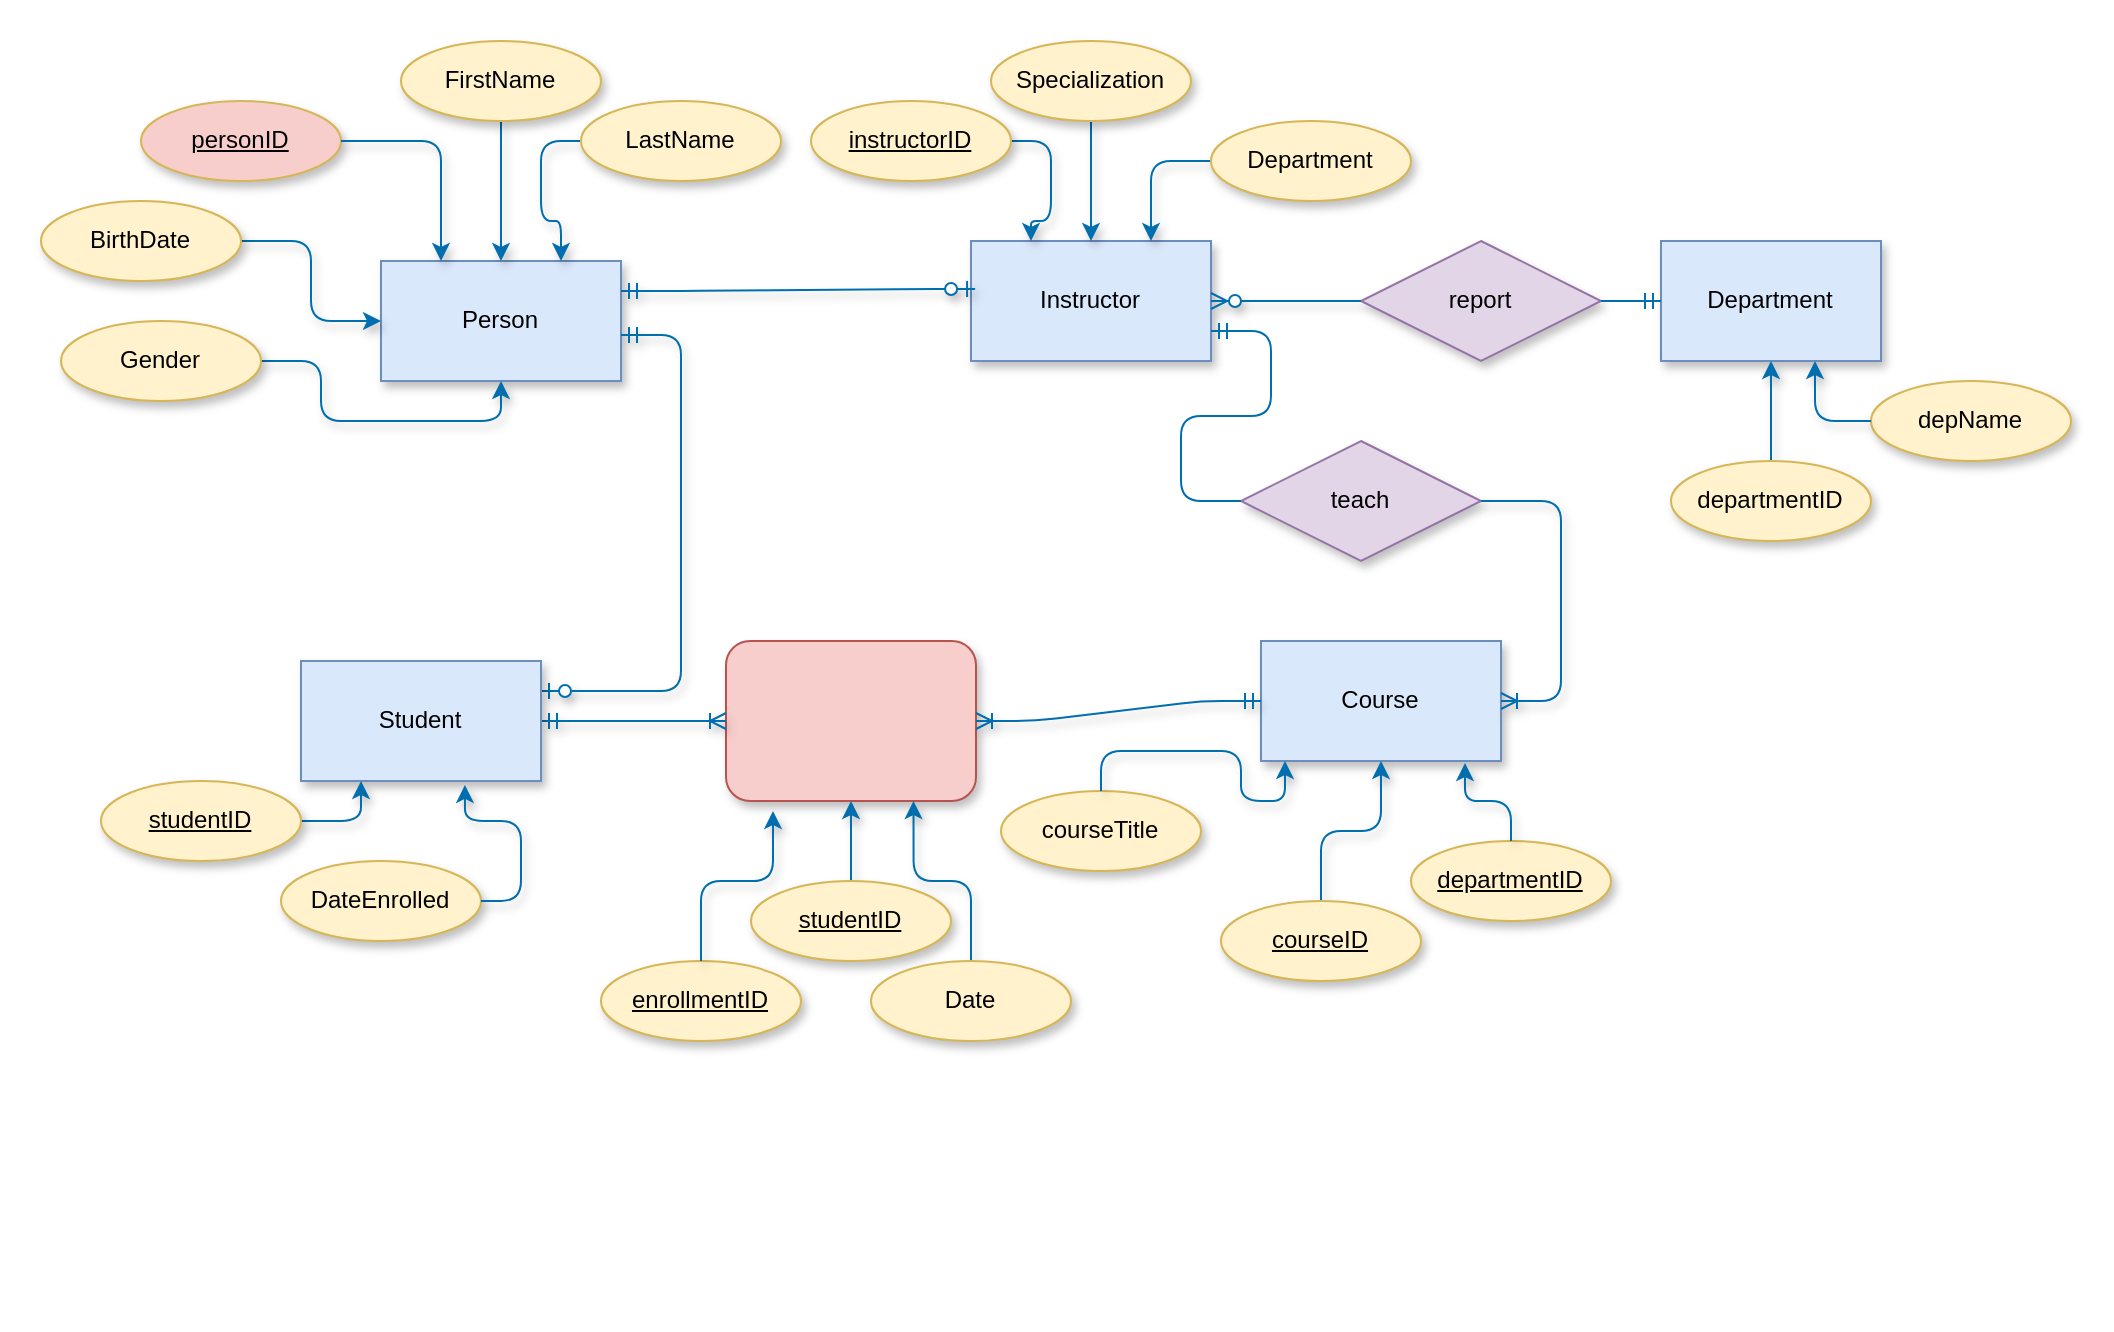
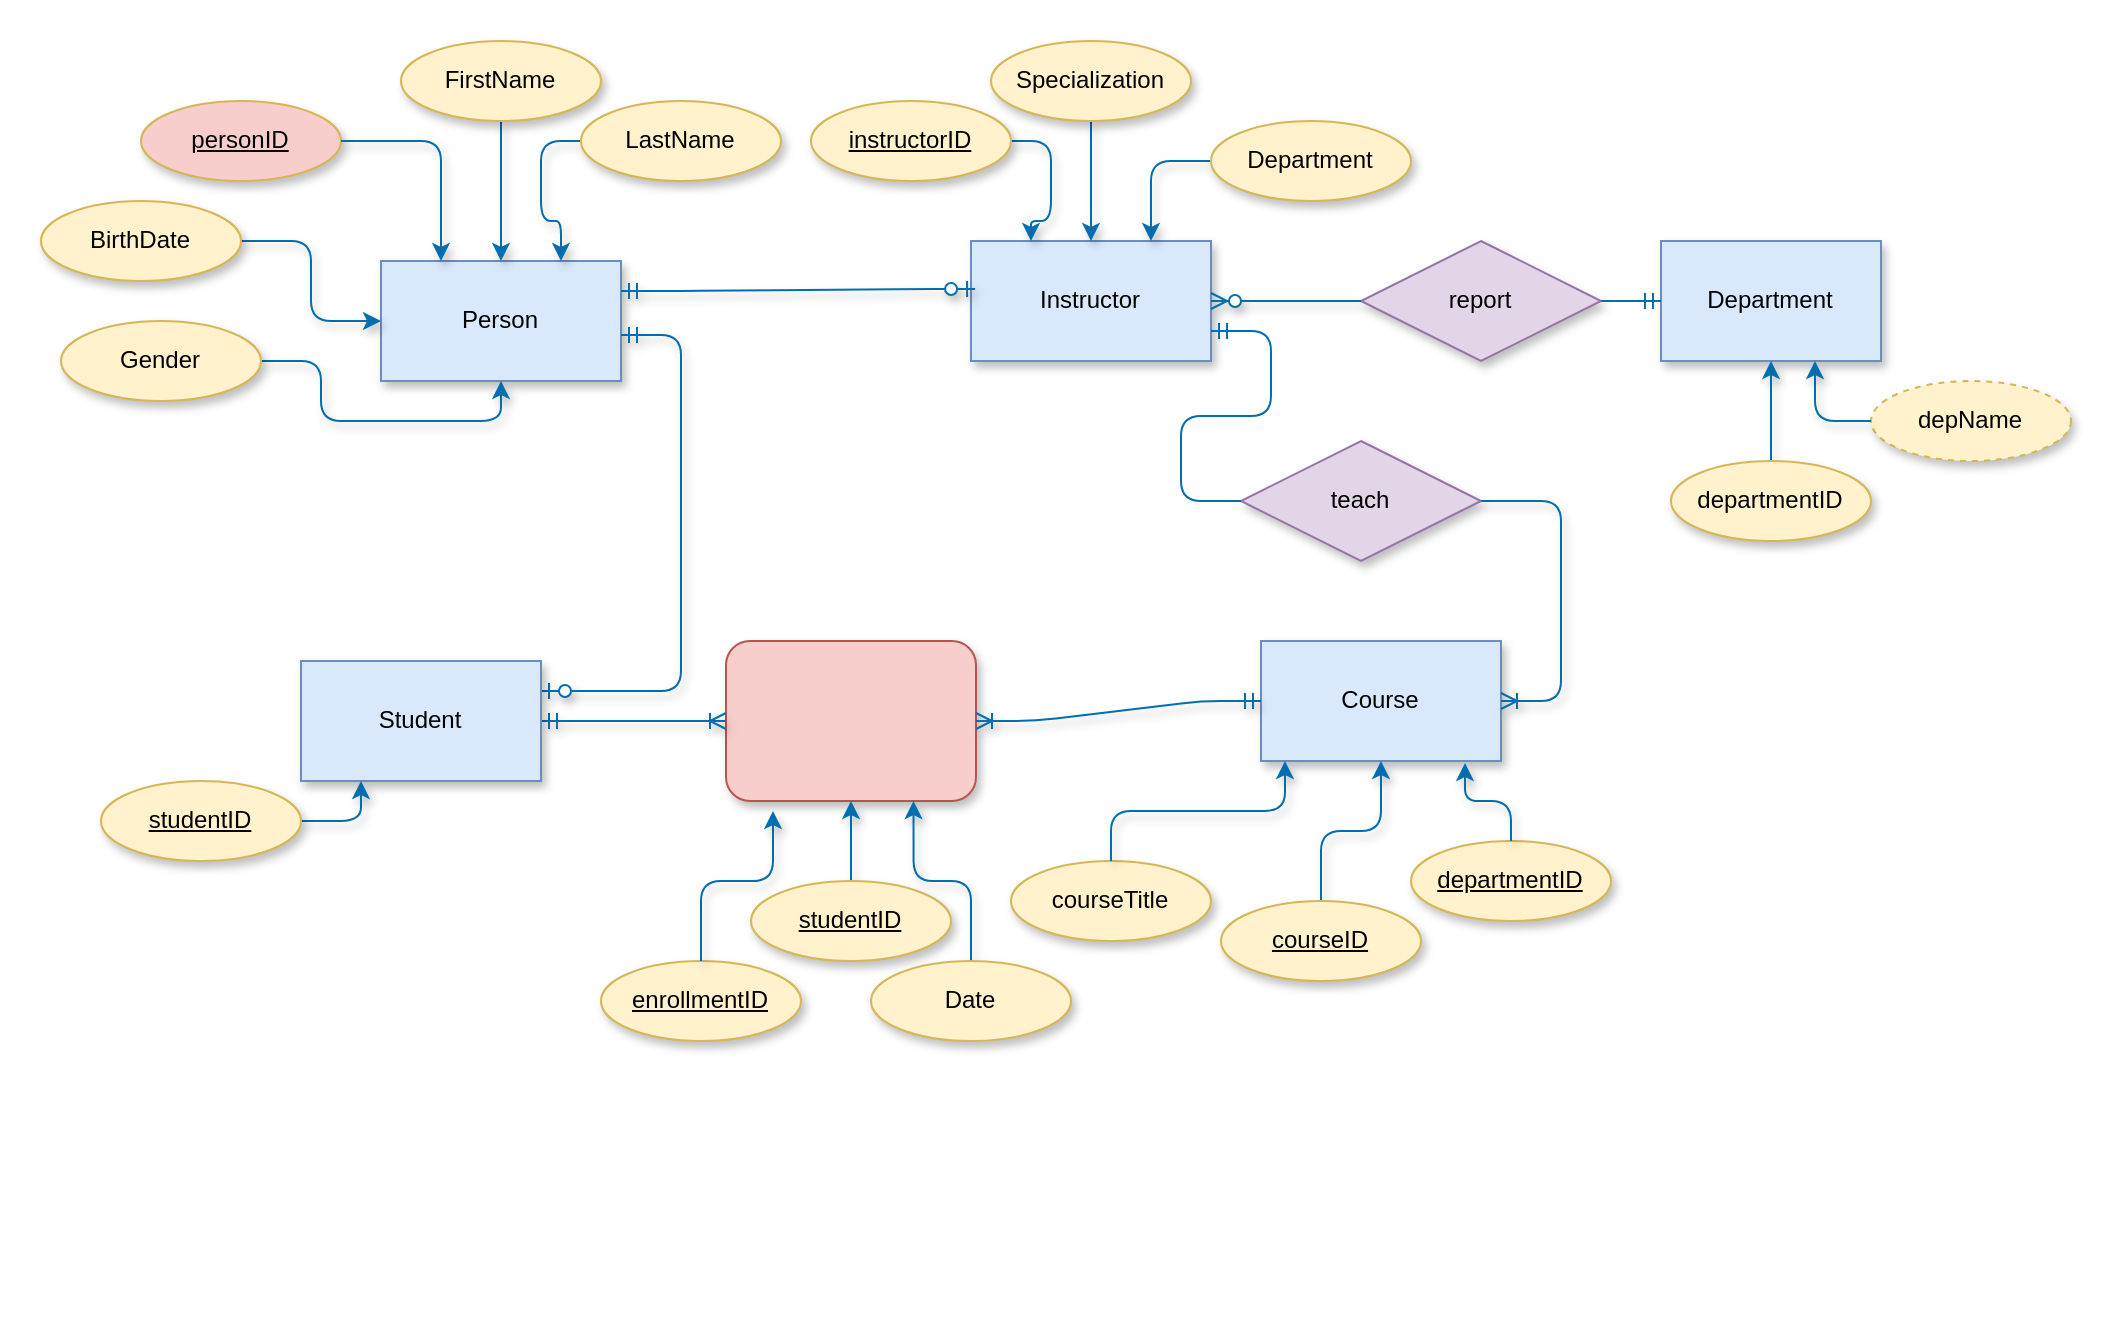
node "depName": style solid -> dashed
node "courseTitle": moved (1101, 831) -> (1111, 901)
edge "DateEnrolled" -> "Student": removed
node "DateEnrolled": removed
